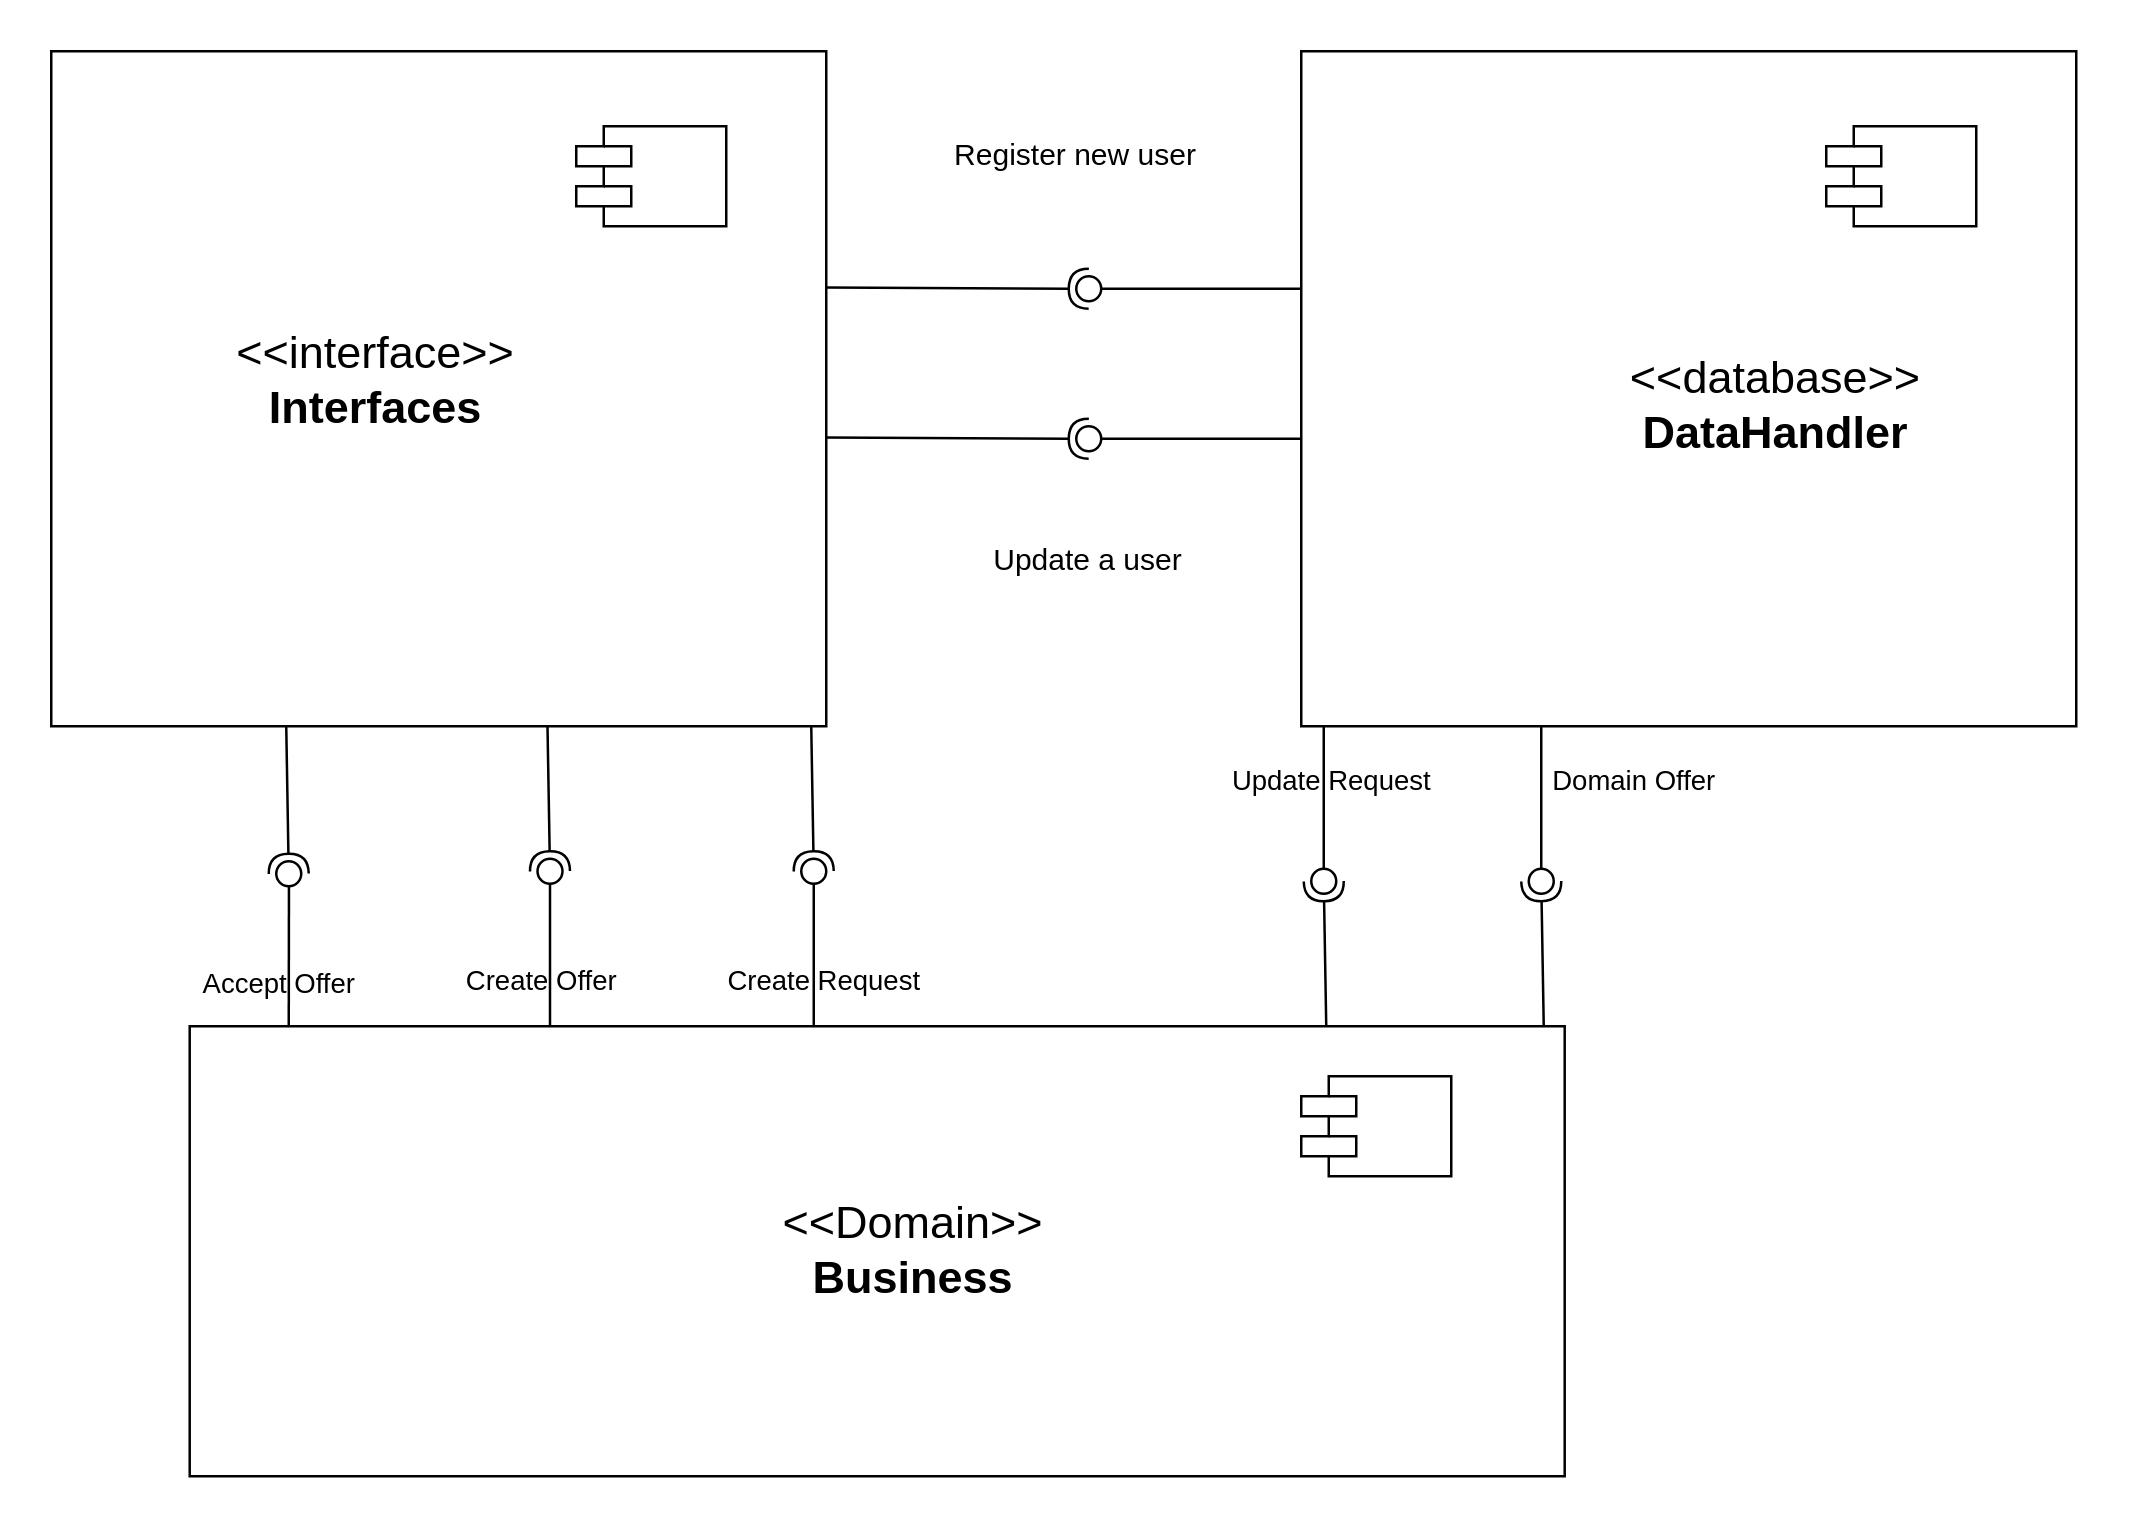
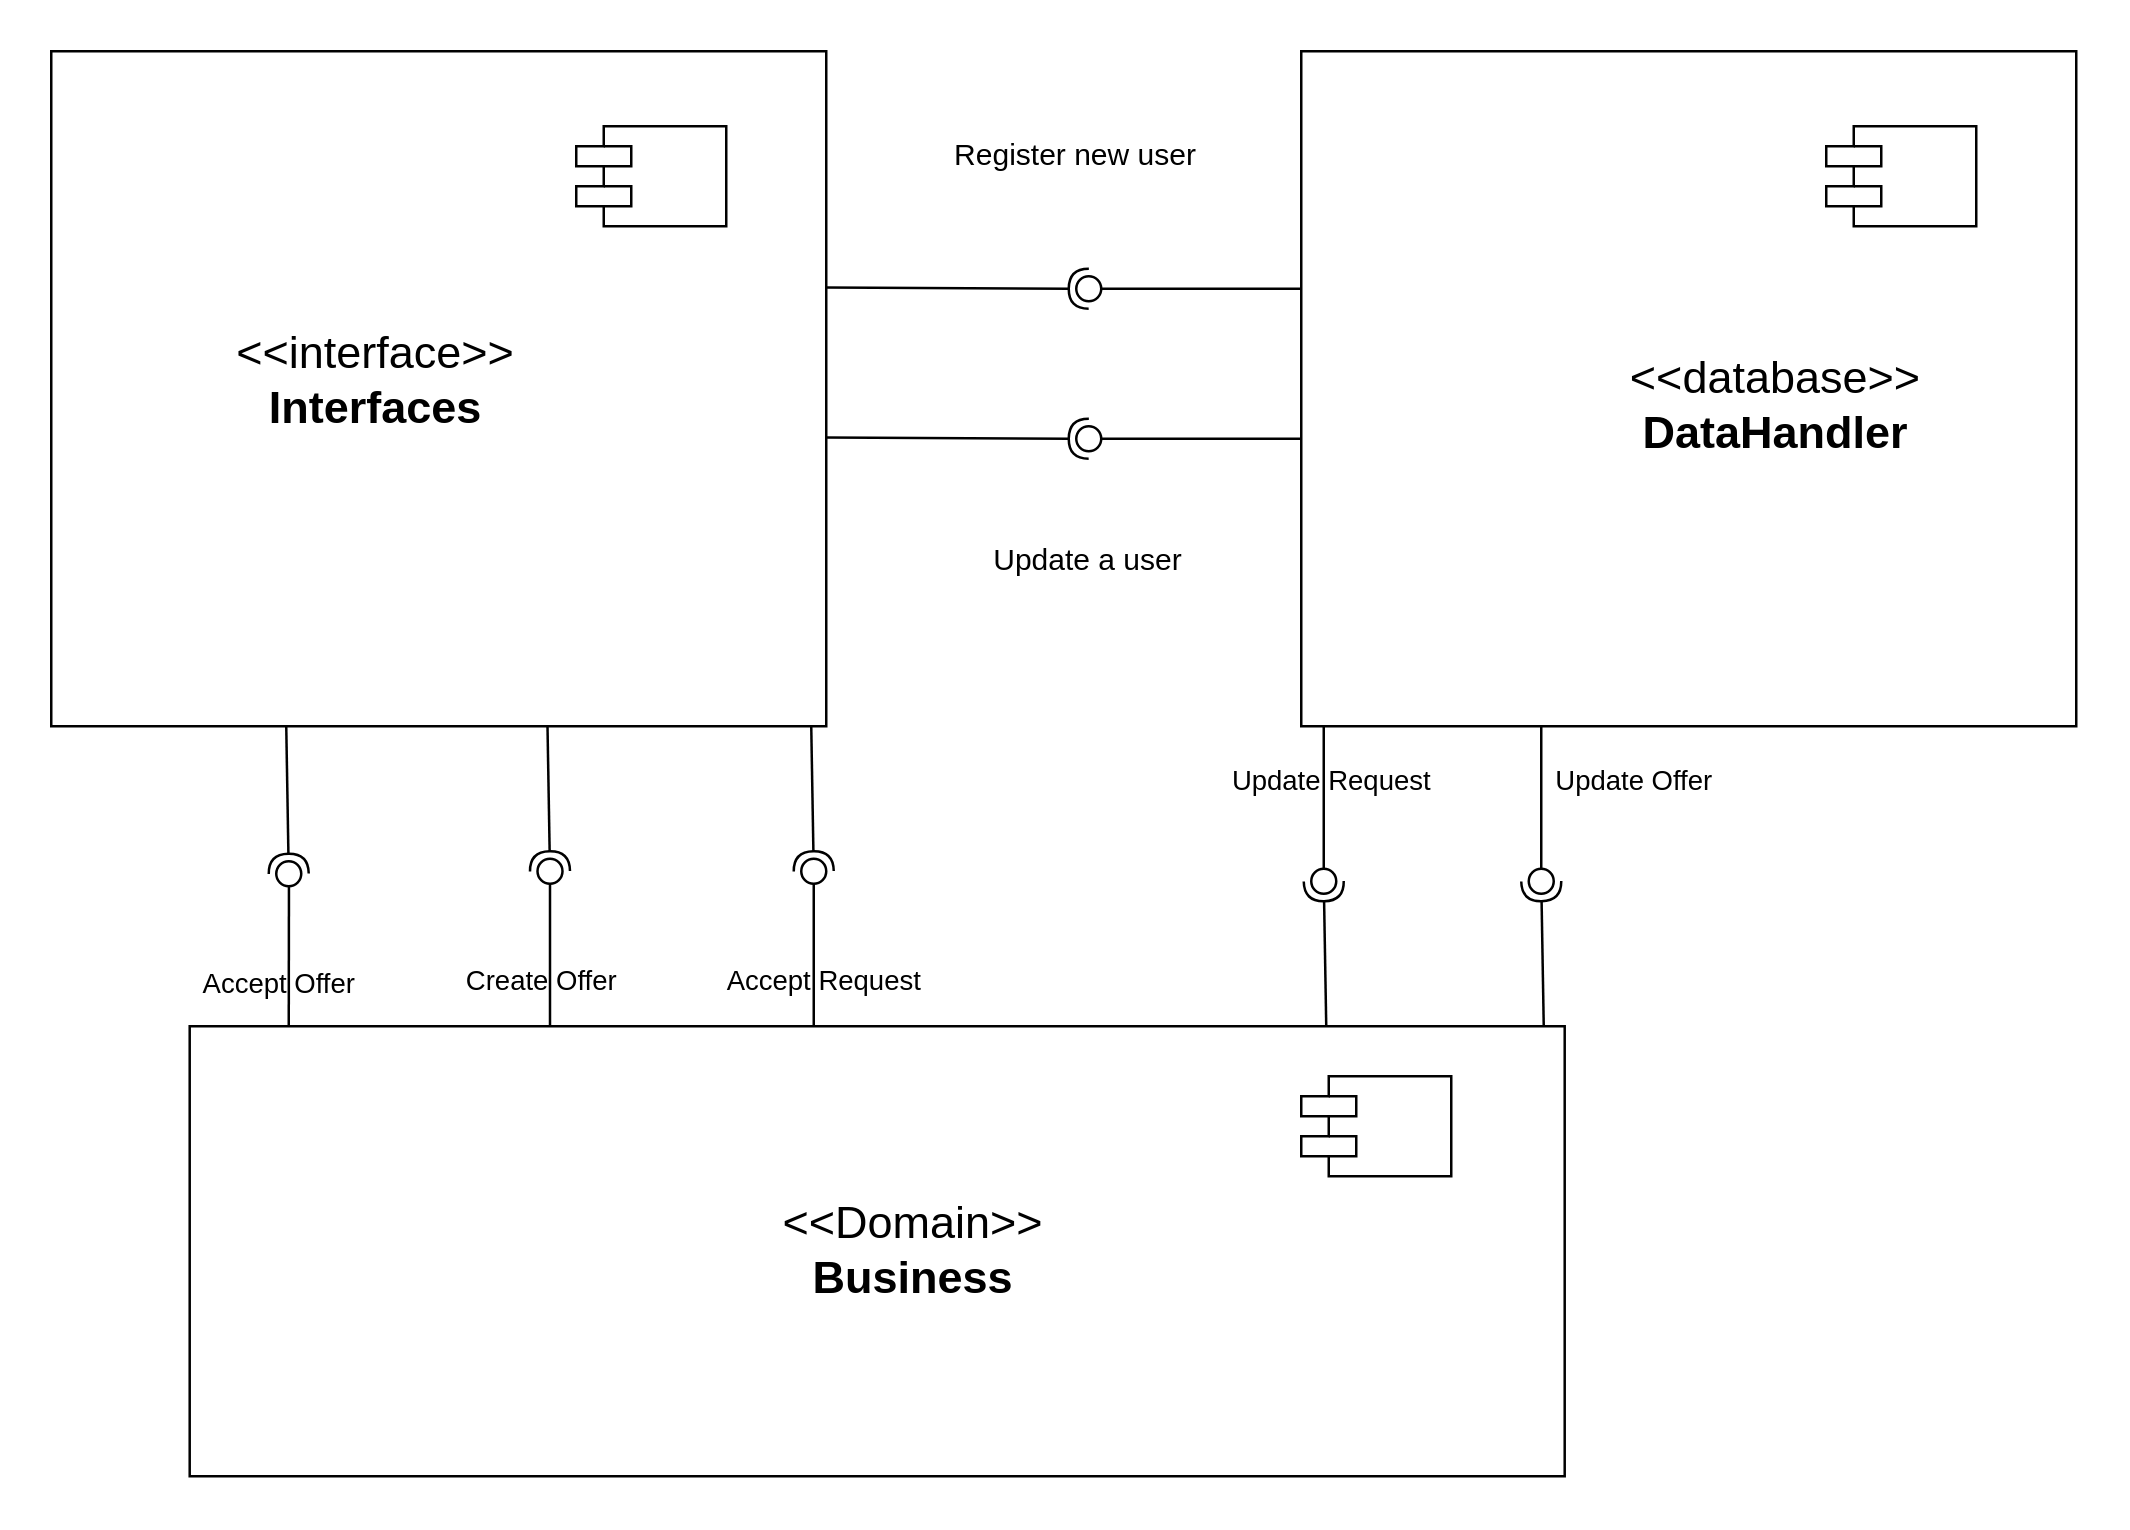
node "Domain Offer": label "Domain Offer" -> "Update Offer"
node "Create Request": label "Create Request" -> "Accept Request"
